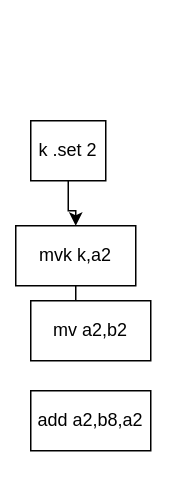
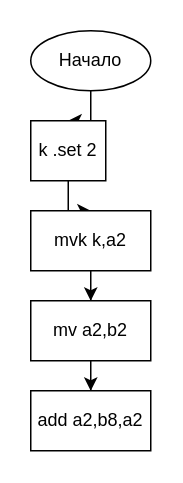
node "Начало": added
edge "Начало" -> "k .set 2": added
node "mvk k,a2": moved (76, 256) -> (91, 241)
edge "mv a2,b2" -> "add a2,b8,a2": added
